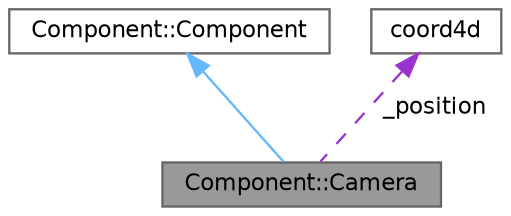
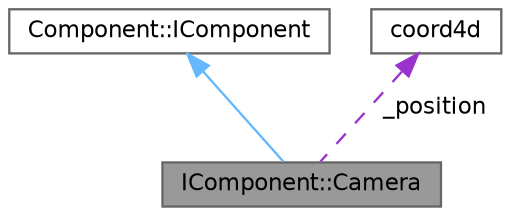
node "Component::Component": label "Component::Component" -> "Component::IComponent"
node "Component::Camera": label "Component::Camera" -> "IComponent::Camera"
